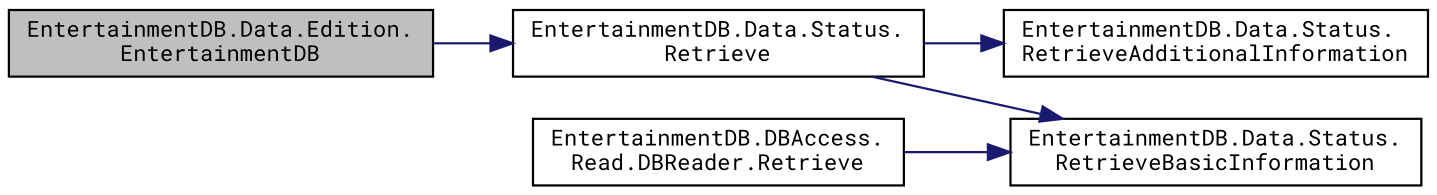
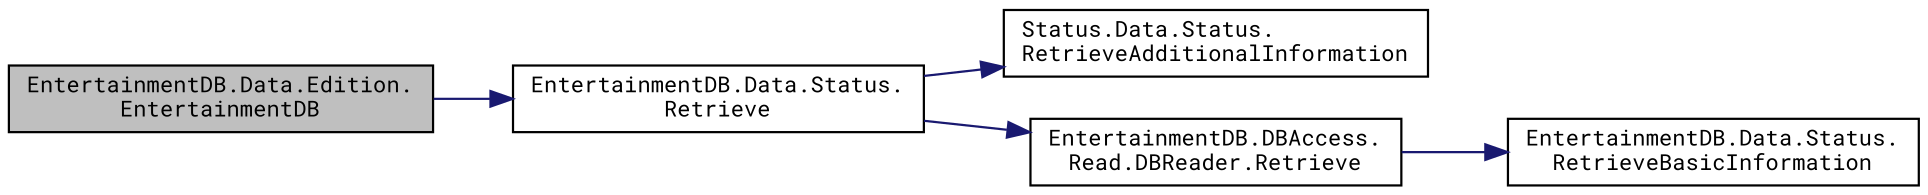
node "EntertainmentDB.Data.Status. RetrieveAdditionalInformation": label "EntertainmentDB.Data.Status. RetrieveAdditionalInformation" -> "Status.Data.Status. RetrieveAdditionalInformation"
edge "EntertainmentDB.Data.Status. Retrieve" -> "EntertainmentDB.Data.Status. RetrieveBasicInformation": now "EntertainmentDB.Data.Status. Retrieve" -> "EntertainmentDB.DBAccess. Read.DBReader.Retrieve"
